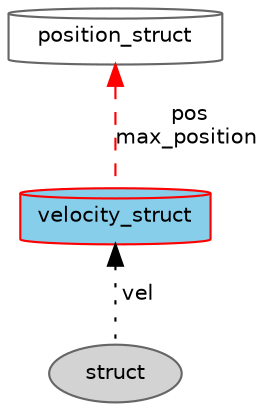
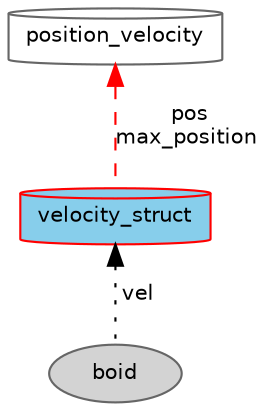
node "position_struct": label "position_struct" -> "position_velocity"
node "struct": label "struct" -> "boid"
